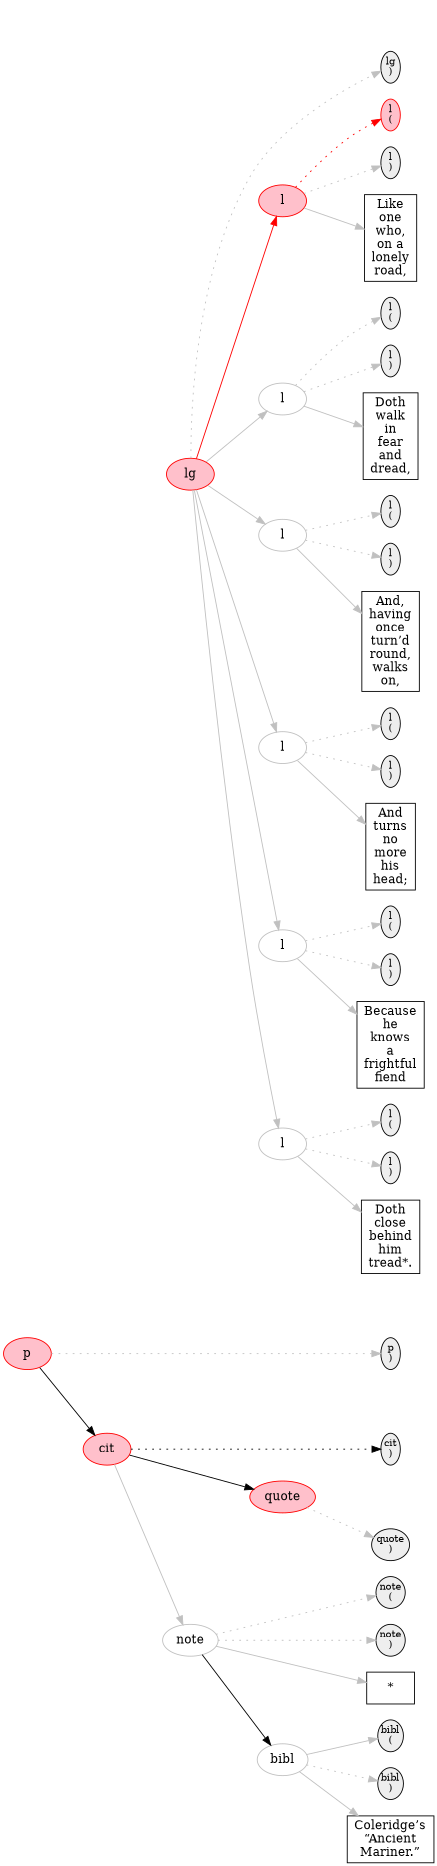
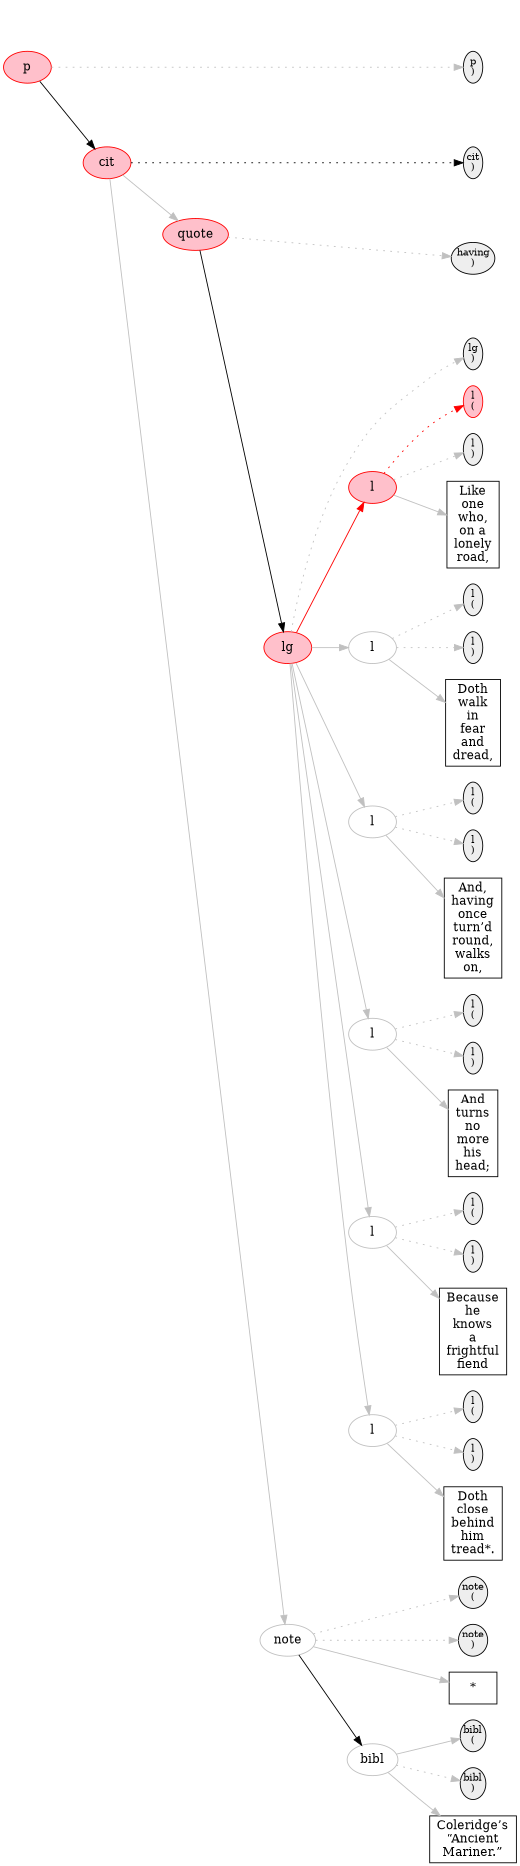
edge "quote" -> "lg": added
edge "cit" -> "quote": color black -> gray
node "quote )": label "quote )" -> "having )"
